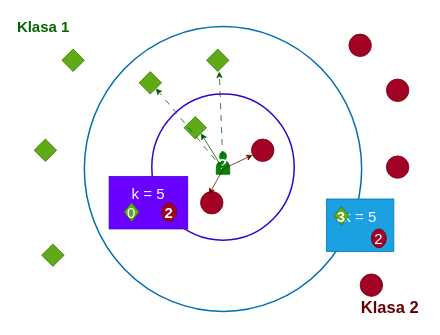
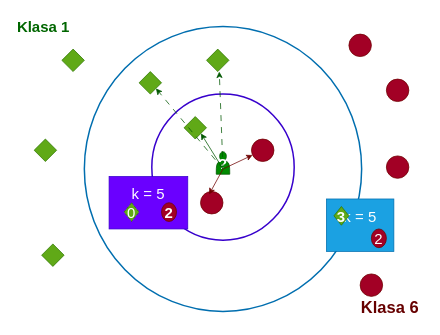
node "0": style solid -> dashed
node "Klasa 2": label "Klasa 2" -> "Klasa 6"
